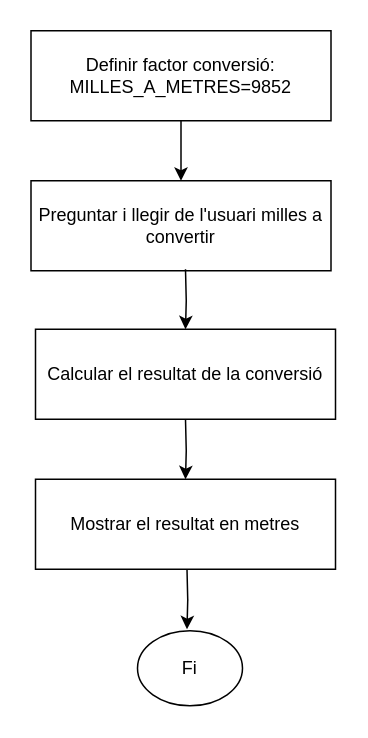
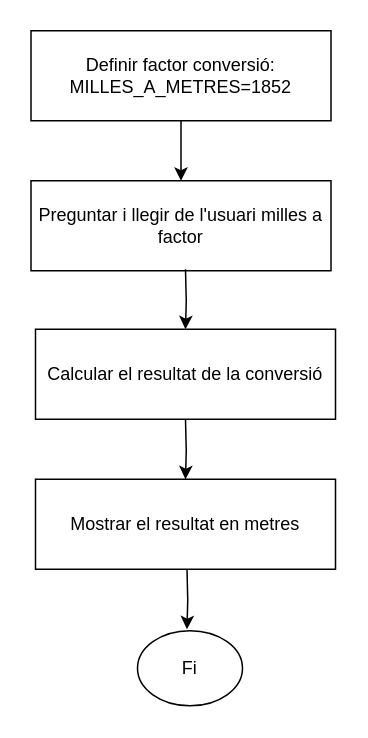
node "Definir factor conversió: MILLES_A_METRES=9852": label "Definir factor conversió: MILLES_A_METRES=9852" -> "Definir factor conversió: MILLES_A_METRES=1852"
node "Preguntar i llegir de l'usuari milles a convertir": label "Preguntar i llegir de l'usuari milles a convertir" -> "Preguntar i llegir de l'usuari milles a factor"
